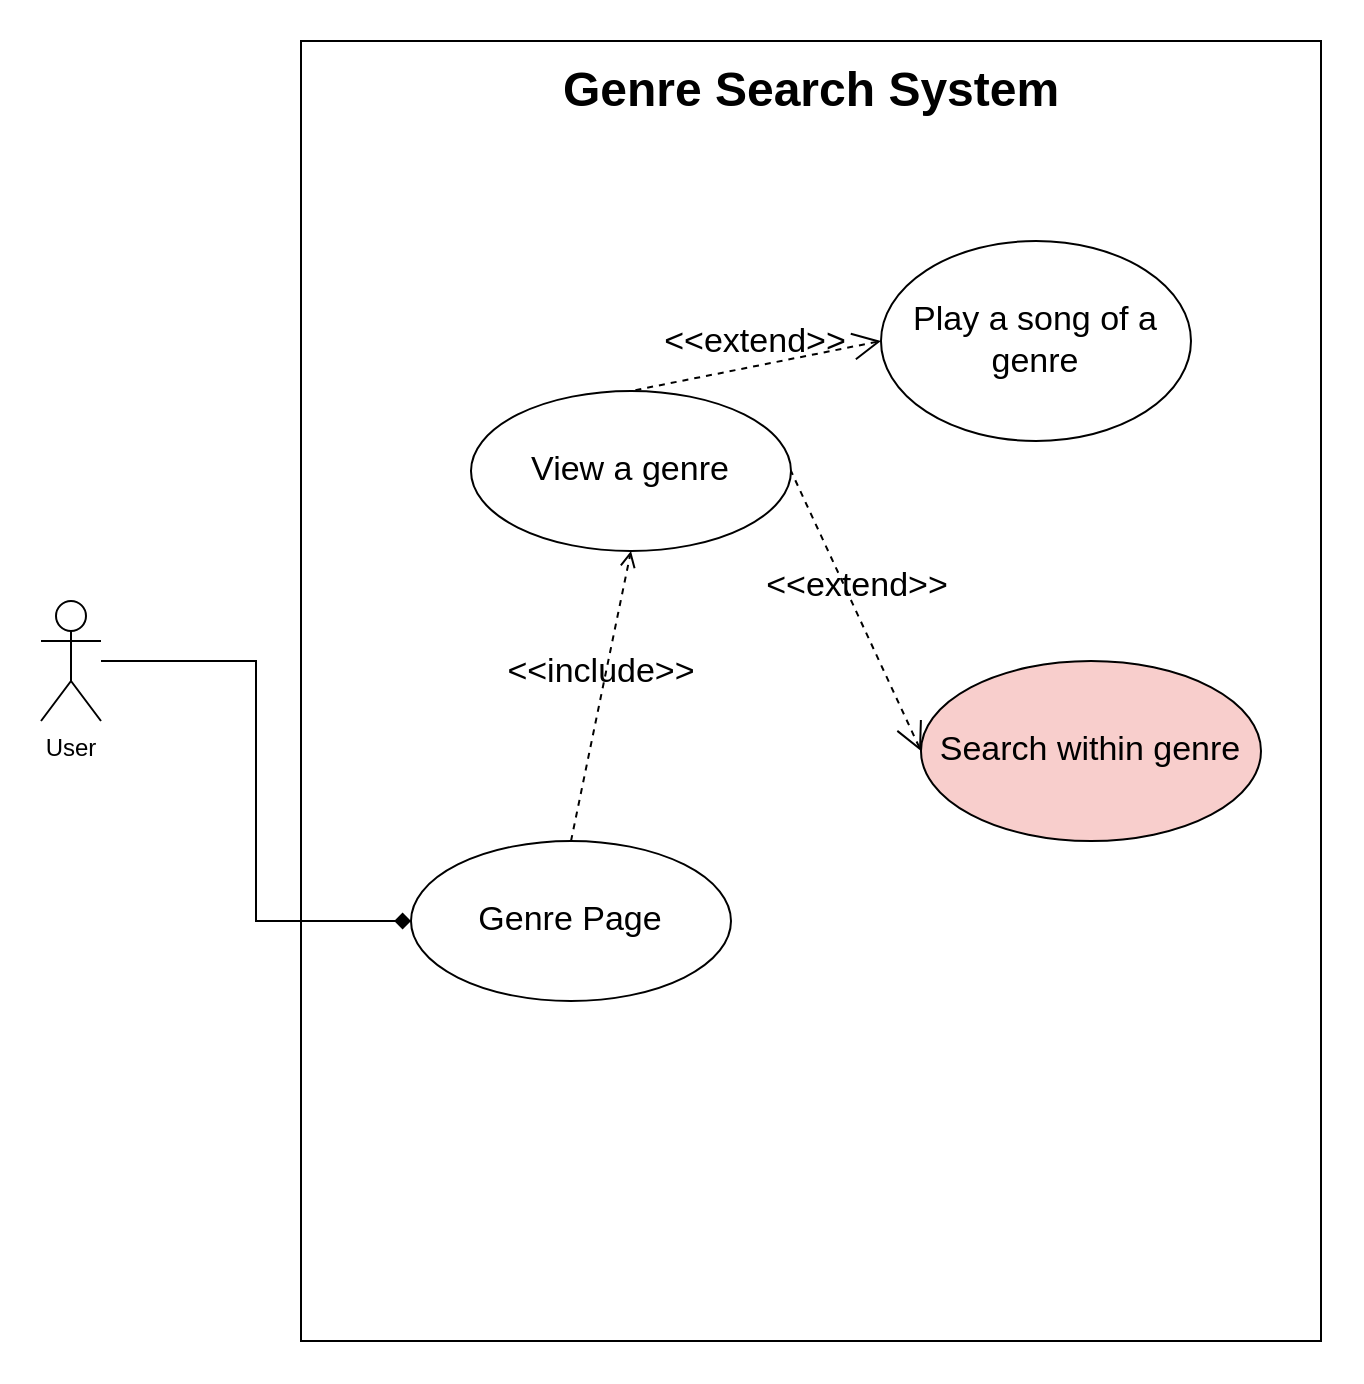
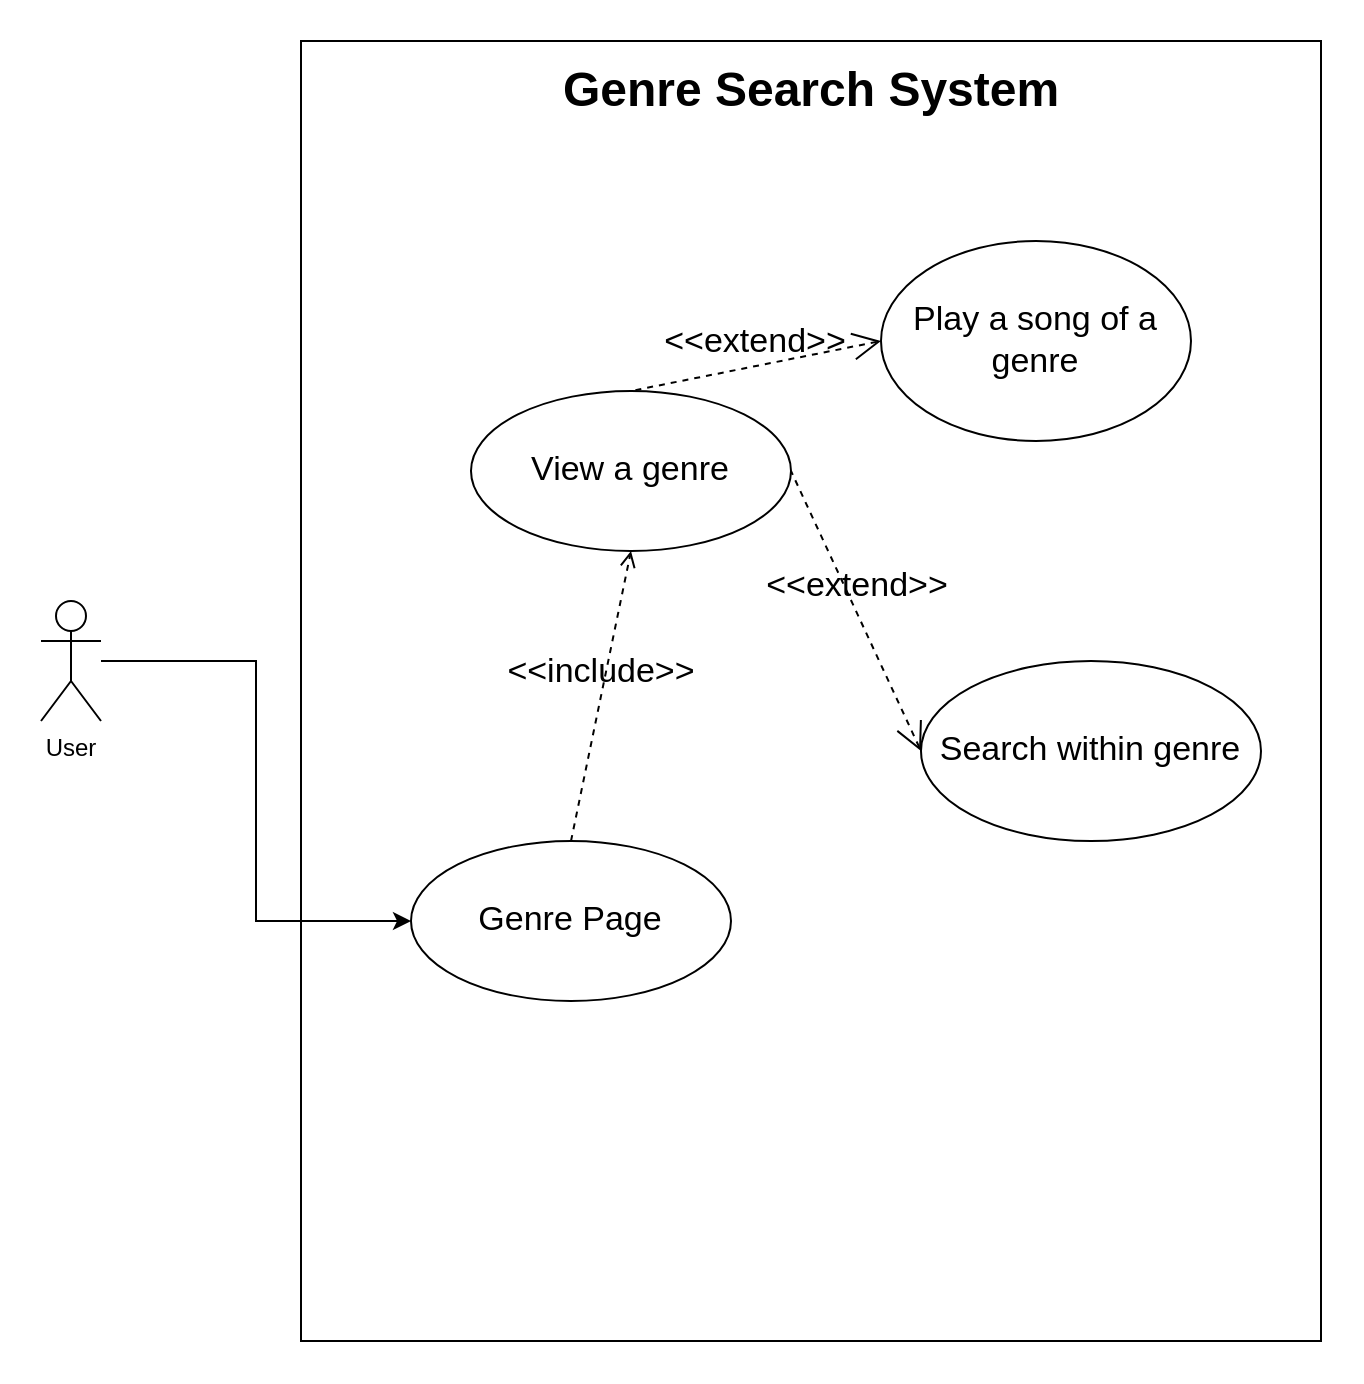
node "Search within genre": fillcolor #f8cecc -> #ffffff
edge "User" -> "Genre Page": arrowhead diamond -> classic
